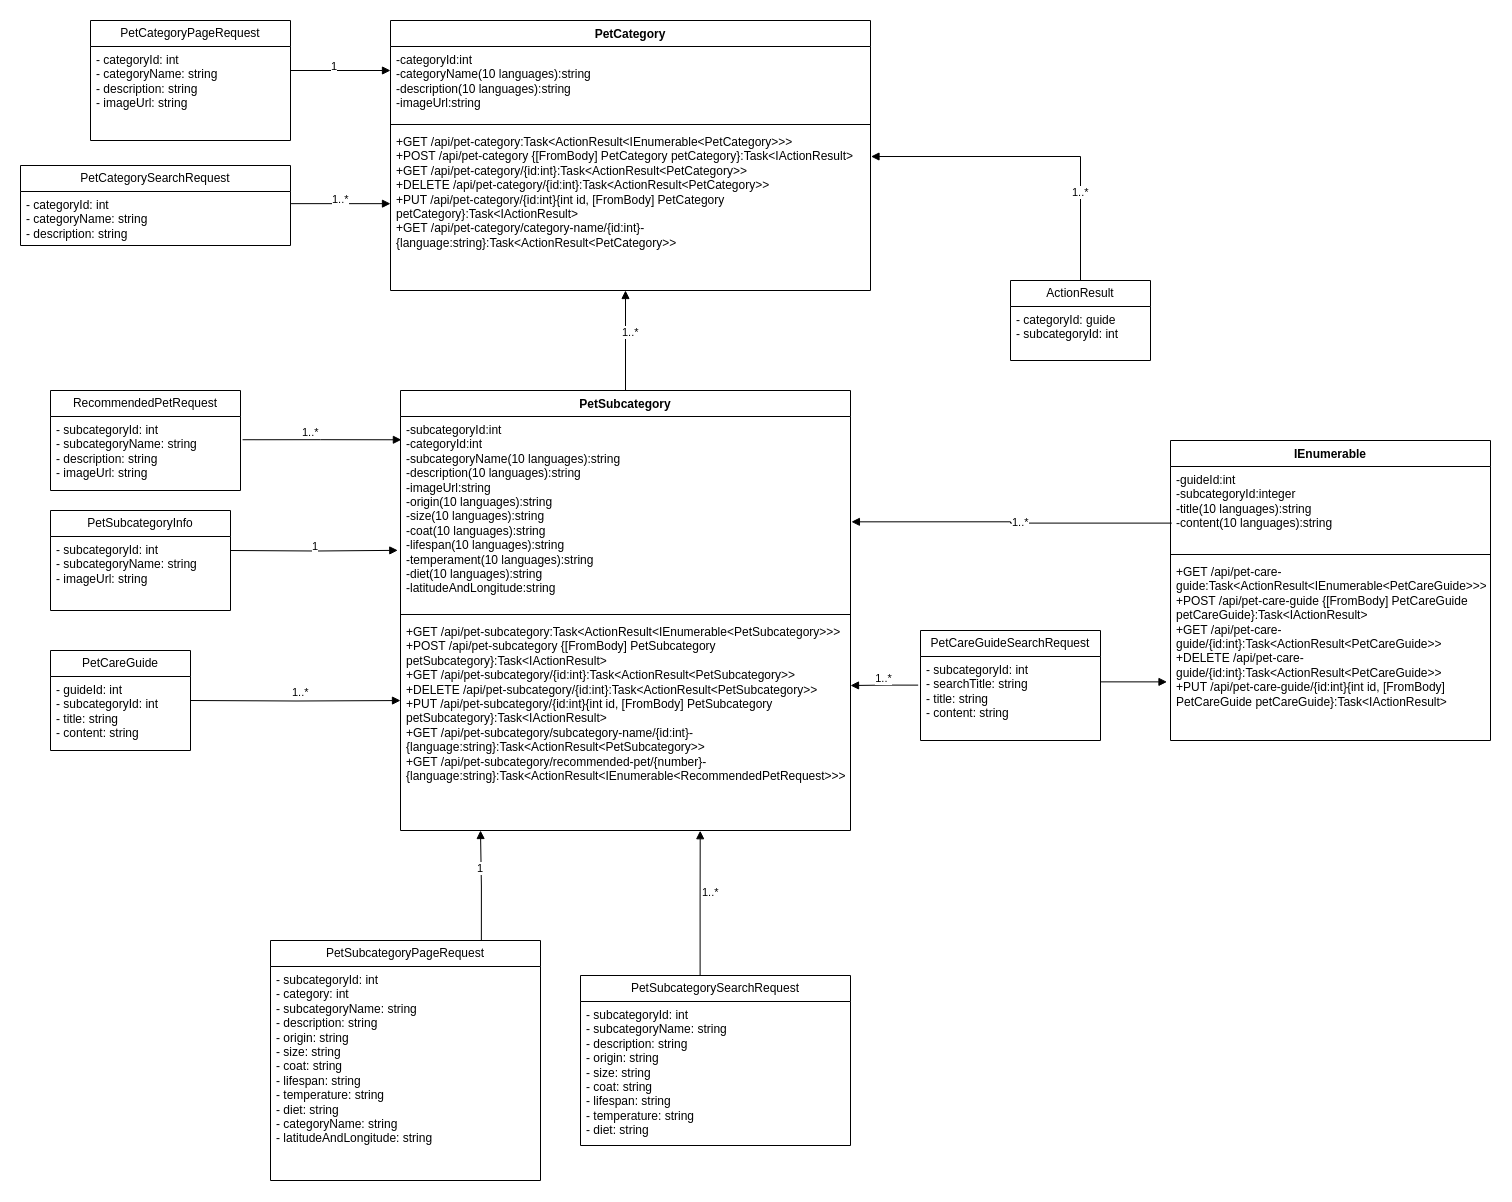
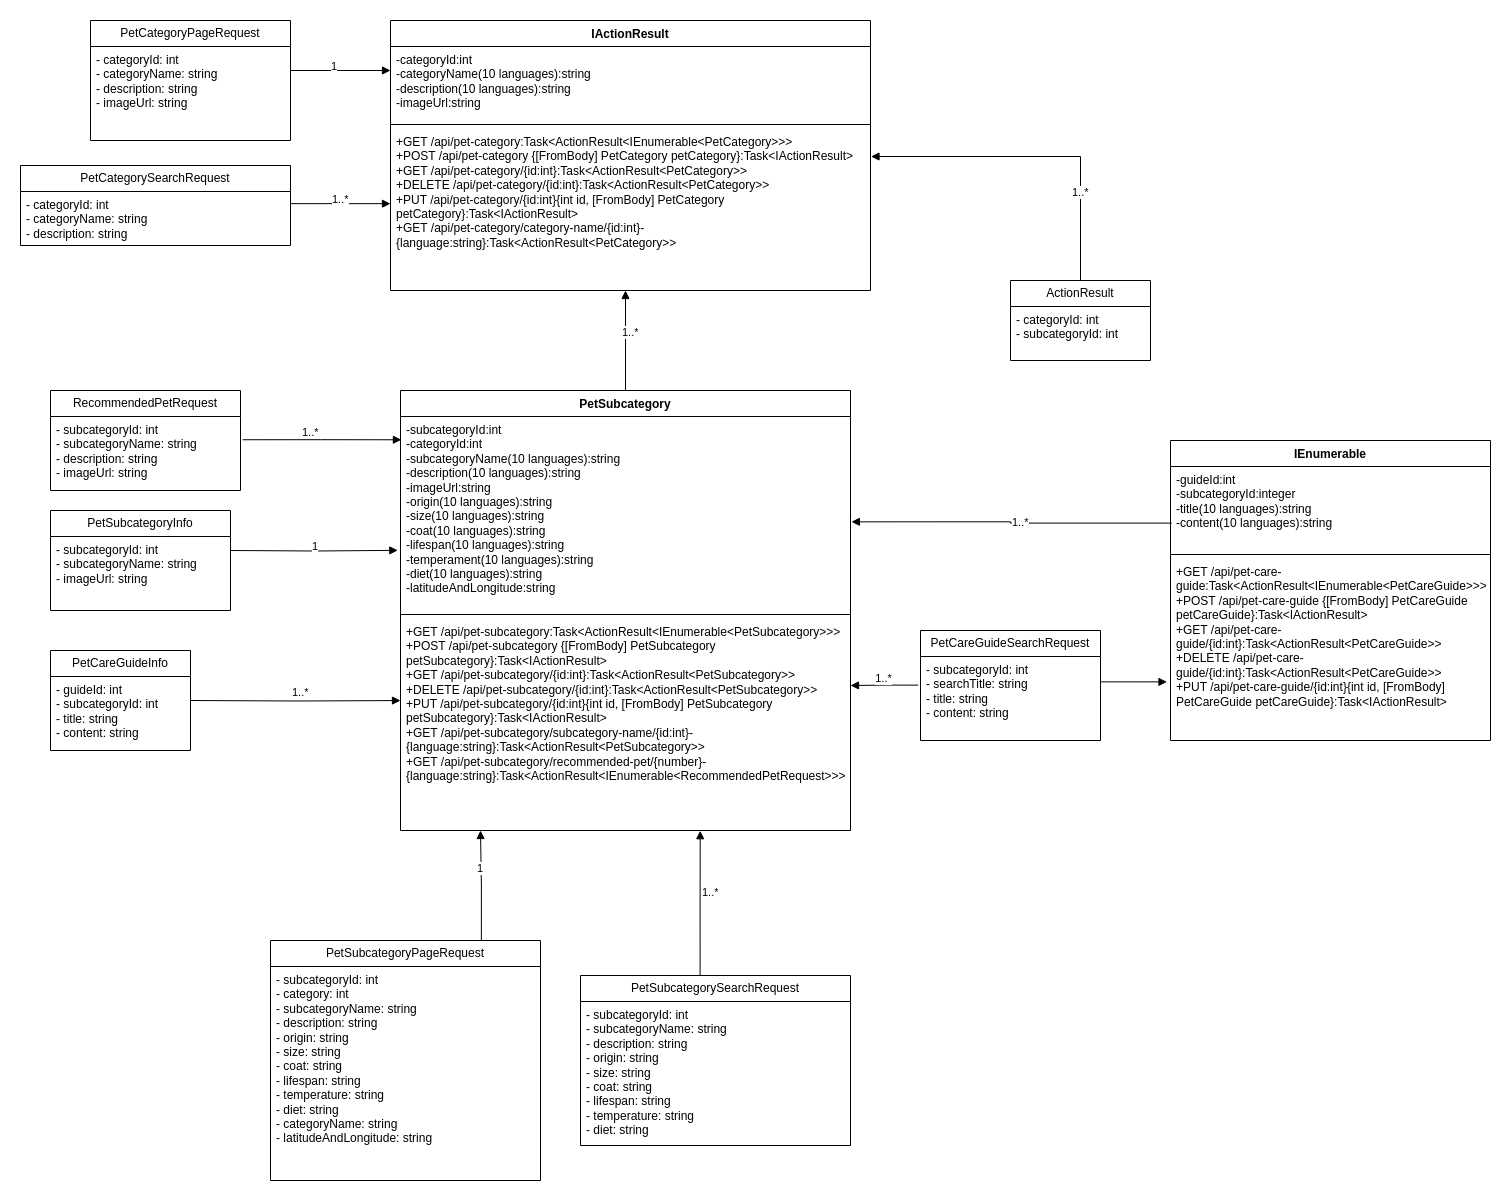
node "PetCategory": label "PetCategory" -> "IActionResult"
node "- categoryId: guide - subcategoryId: int": label "- categoryId: guide - subcategoryId: int" -> "- categoryId: int - subcategoryId: int"
node "PetCareGuide": label "PetCareGuide" -> "PetCareGuideInfo"
